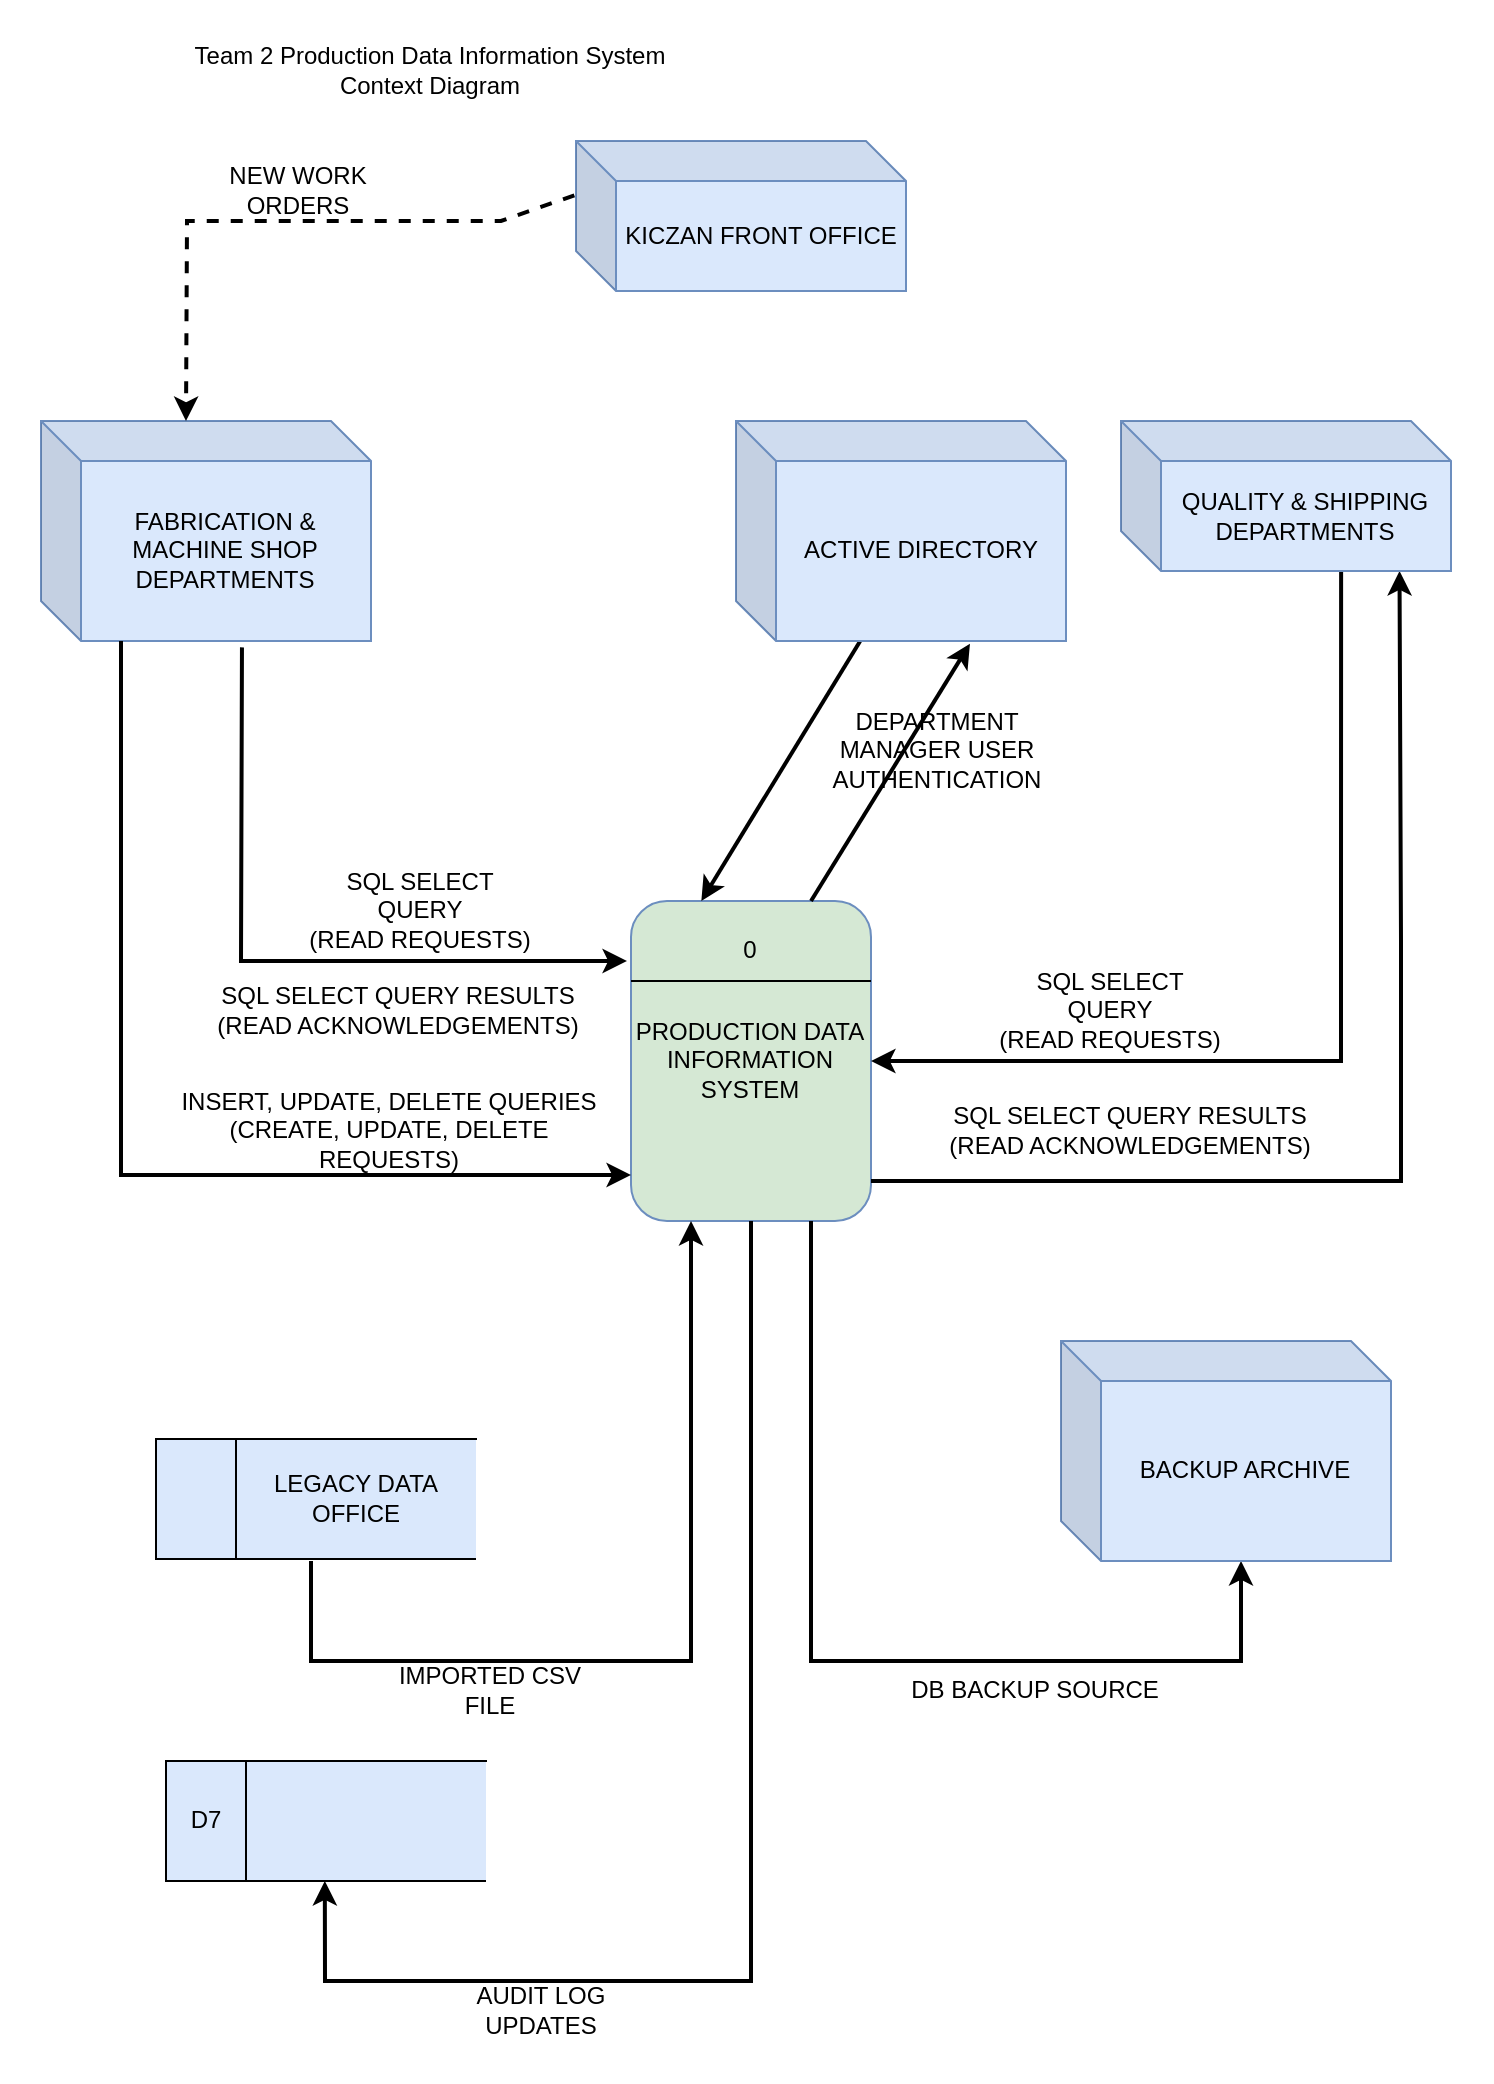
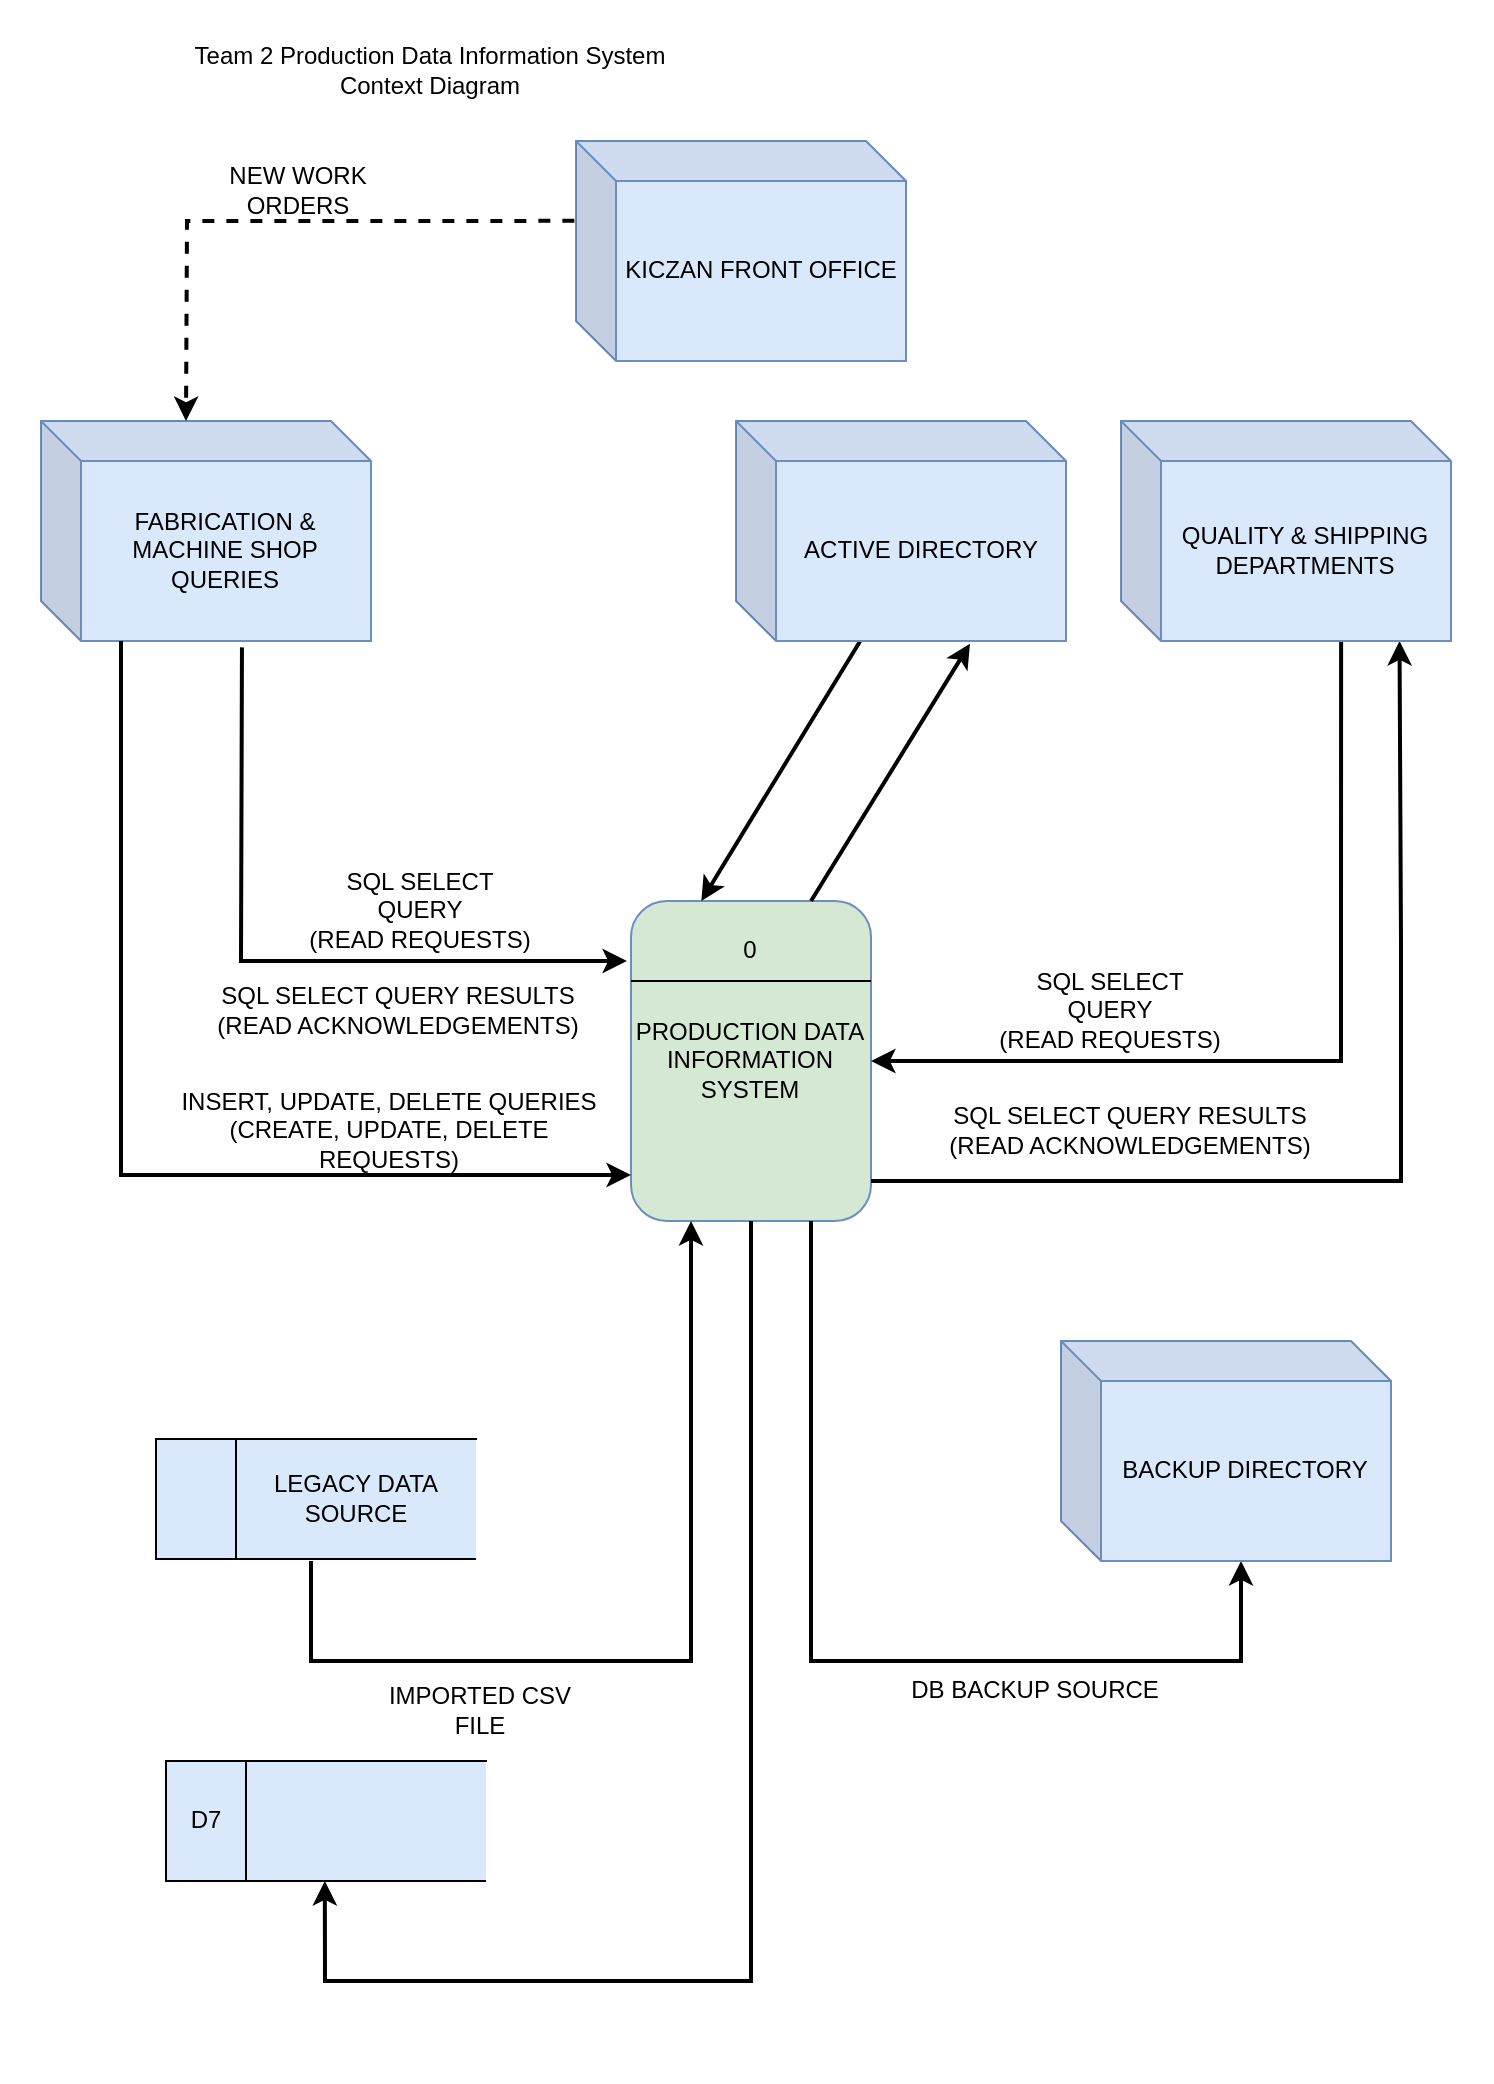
node "KICZAN FRONT OFFICE": size 330x150 -> 330x220
node "QUALITY & SHIPPING DEPARTMENTS": size 330x150 -> 330x220
node "FABRICATION & MACHINE SHOP DEPARTMENTS": label "FABRICATION & MACHINE SHOP DEPARTMENTS" -> "FABRICATION & MACHINE SHOP QUERIES"
node "DEPARTMENT MANAGER USER AUTHENTICATION": removed
node "BACKUP ARCHIVE": label "BACKUP ARCHIVE" -> "BACKUP DIRECTORY"
node "LEGACY DATA OFFICE": label "LEGACY DATA OFFICE" -> "LEGACY DATA SOURCE"
node "IMPORTED CSV FILE": moved (491, 1691) -> (481, 1711)
node "AUDIT LOG UPDATES": removed
